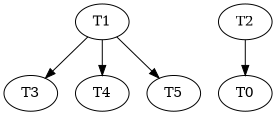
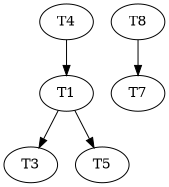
node "T2": label "T2" -> "T8"
edge "T1" -> "T4": reversed
node "T0": label "T0" -> "T7"
